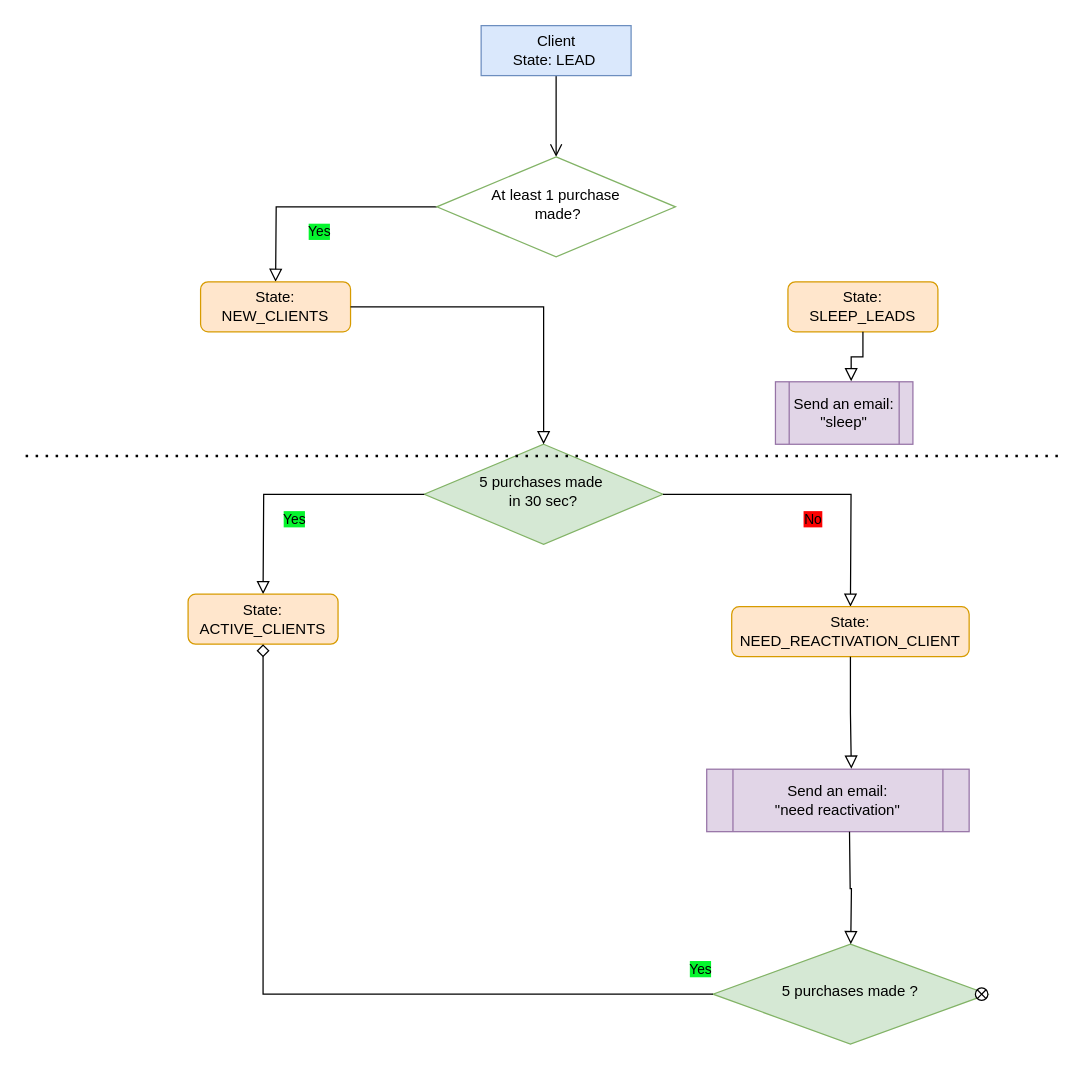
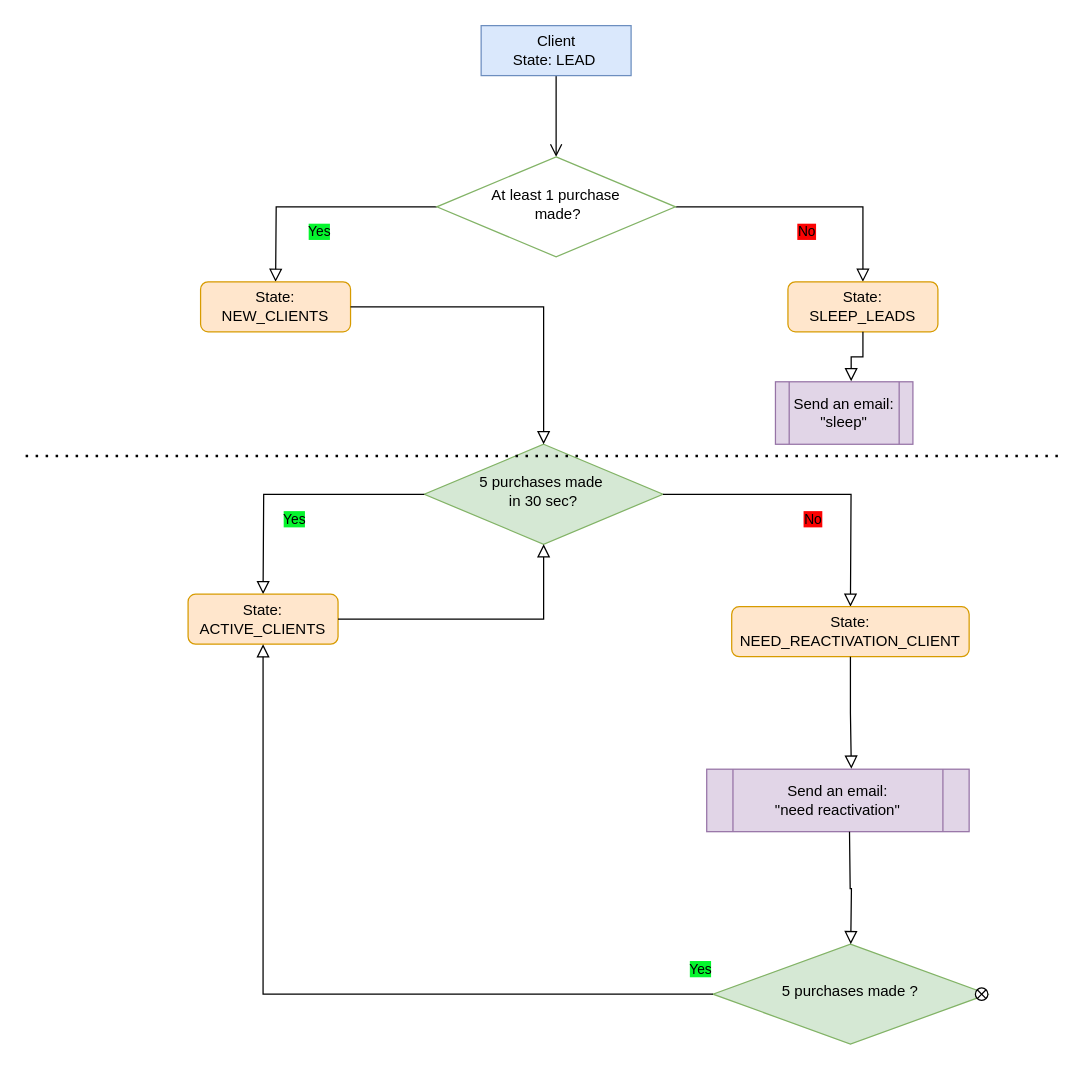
edge "At least 1 purchase made?" -> "State: SLEEP_LEADS": added, label "No"
edge "State: ACTIVE_CLIENTS" -> "5 purchases made in 30 sec?": added
edge "5 purchases made ?" -> "State: ACTIVE_CLIENTS": arrowhead diamond -> block
